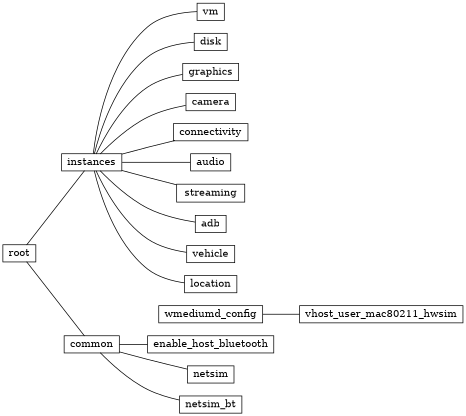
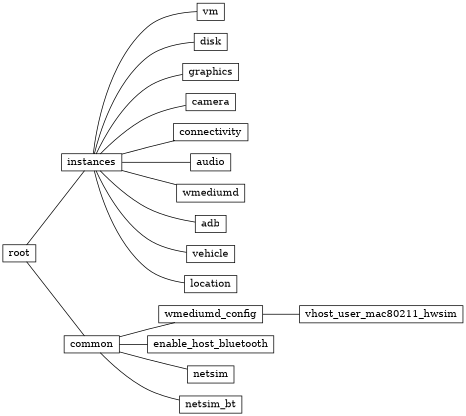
node "streaming": label "streaming" -> "wmediumd"
edge "wmediumd_config" -- "common": added
